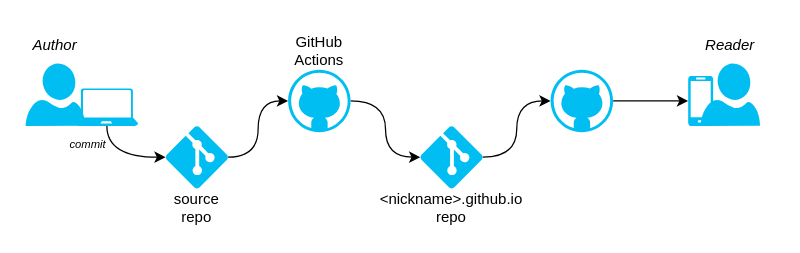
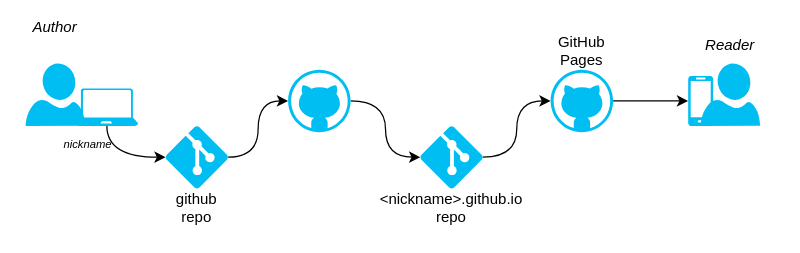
node "Author": moved (55, 44) -> (55, 26)
node "GitHub Actions": removed
node "GitHub Pages": added
node "commit": label "commit" -> "nickname"
node "source repo": label "source repo" -> "github repo"
